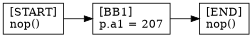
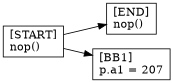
edge "[BB1] p.a1 = 207" -> "[END] nop()": now "[START] nop()" -> "[END] nop()"
